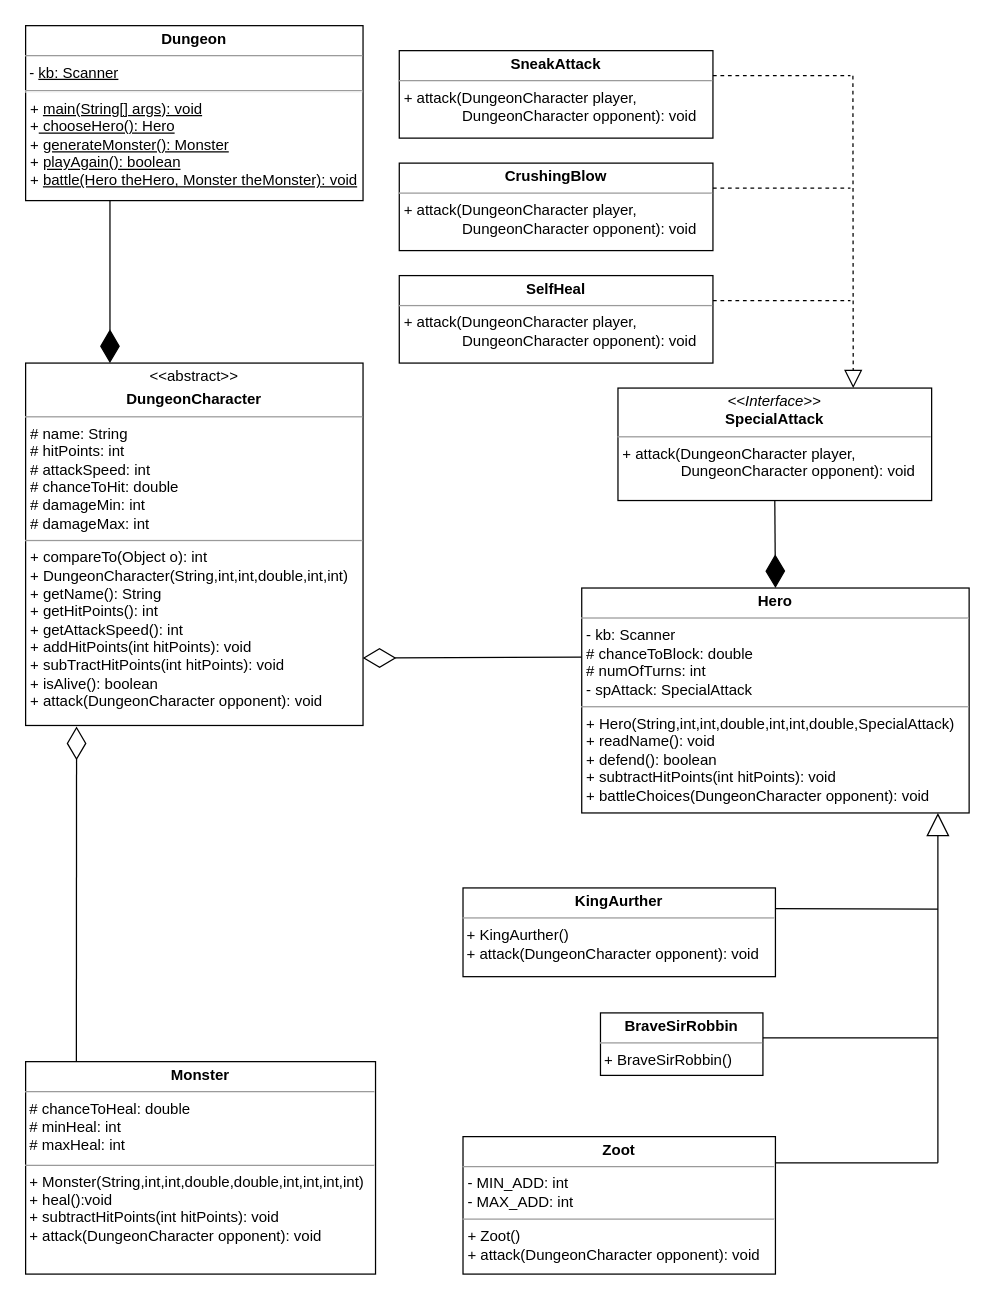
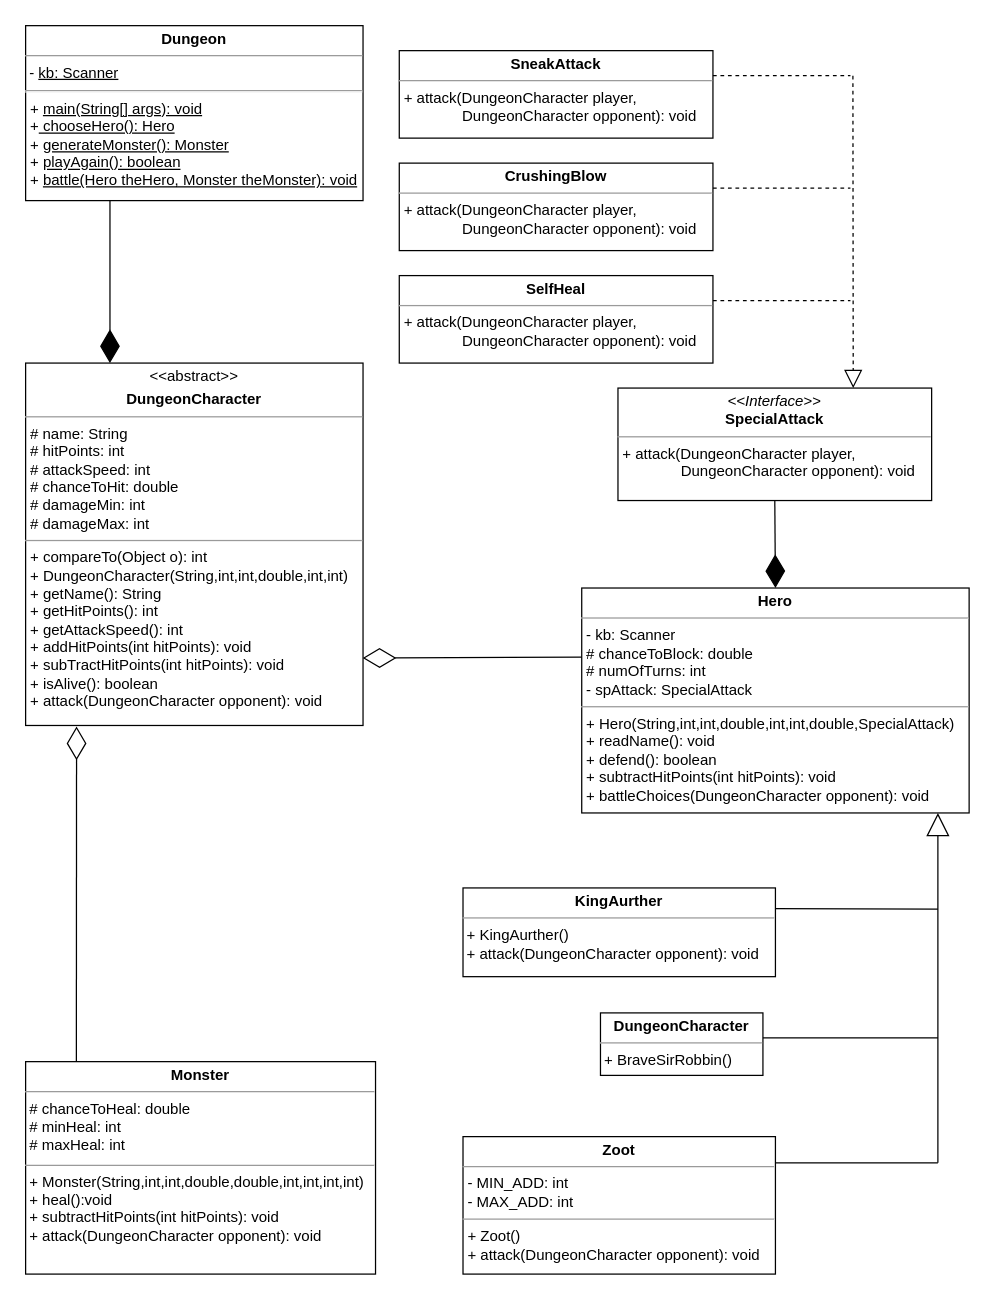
node "BraveSirRobbin + BraveSirRobbin()": label "BraveSirRobbin + BraveSirRobbin()" -> "DungeonCharacter + BraveSirRobbin()"
